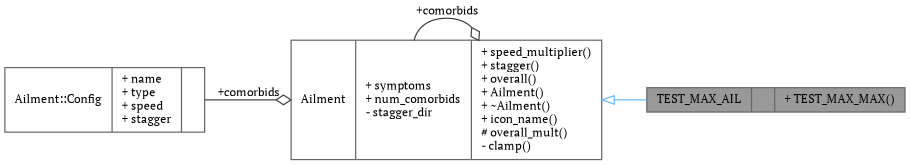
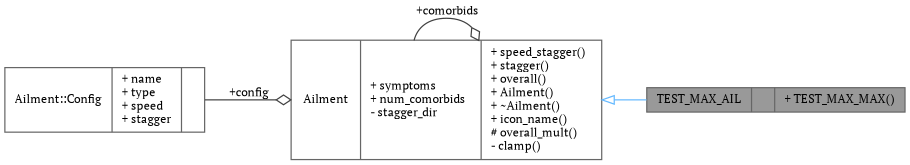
node "Ailment": text "+ speed_multiplier()" -> "+ speed_stagger()"
edge "Ailment::Config" -> "Ailment": label " +comorbids" -> " +config"
